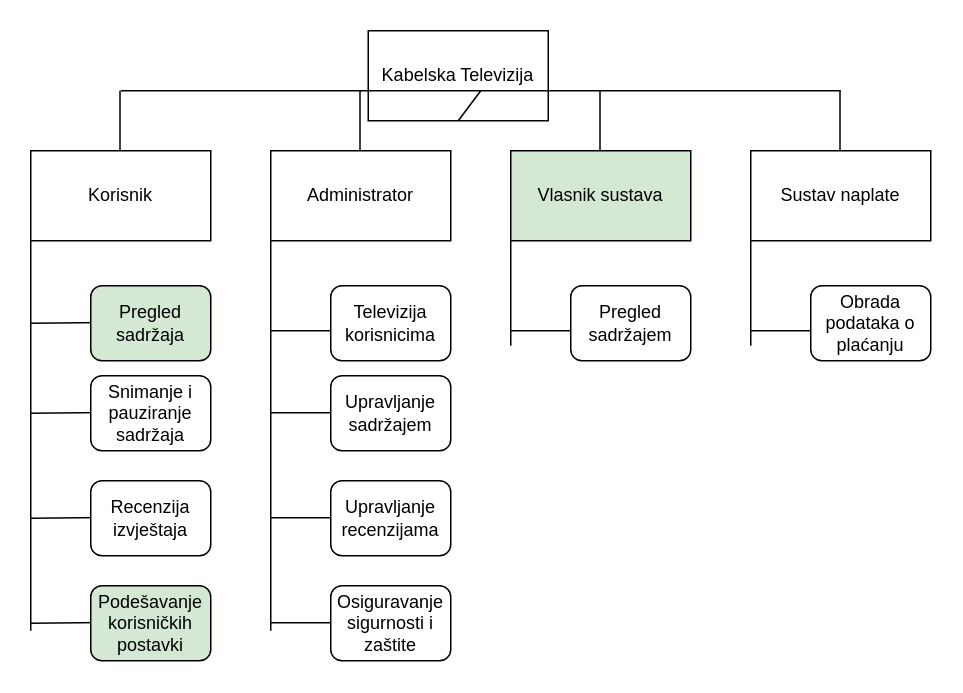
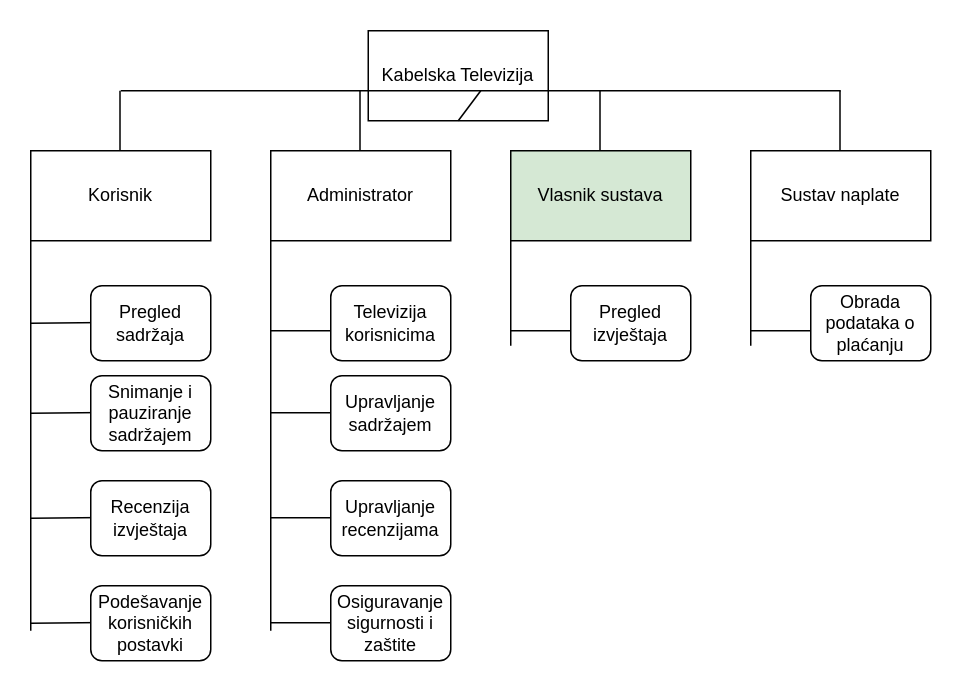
node "Pregled sadržaja": fillcolor #d5e8d4 -> #ffffff
node "Pregled sadržajem": label "Pregled sadržajem" -> "Pregled izvještaja"
node "Snimanje i pauziranje sadržaja": label "Snimanje i pauziranje sadržaja" -> "Snimanje i pauziranje sadržajem"
node "Podešavanje korisničkih postavki": fillcolor #d5e8d4 -> #ffffff
